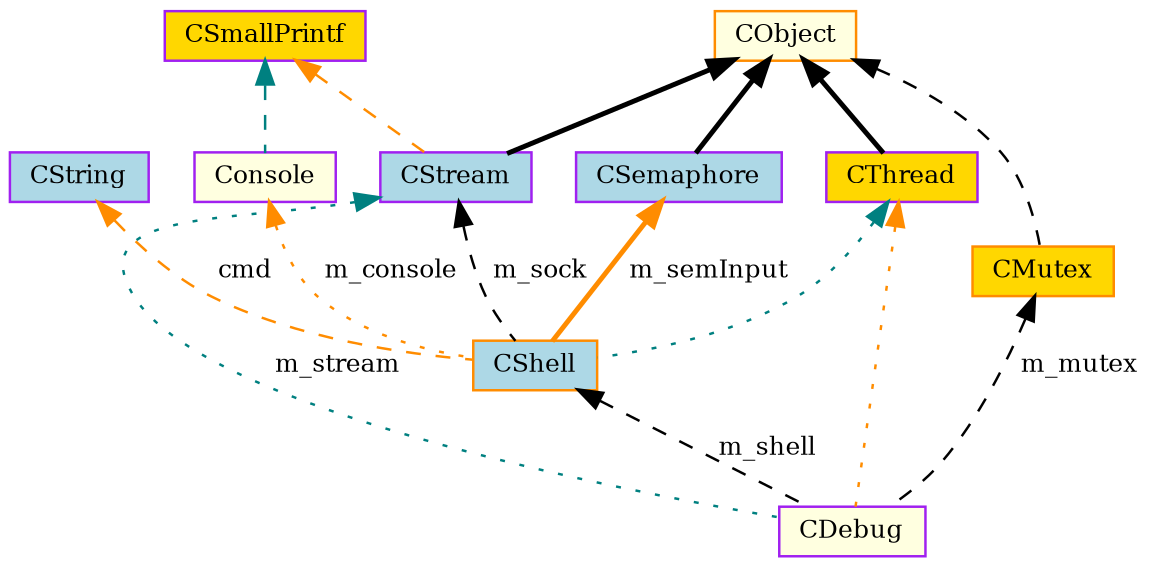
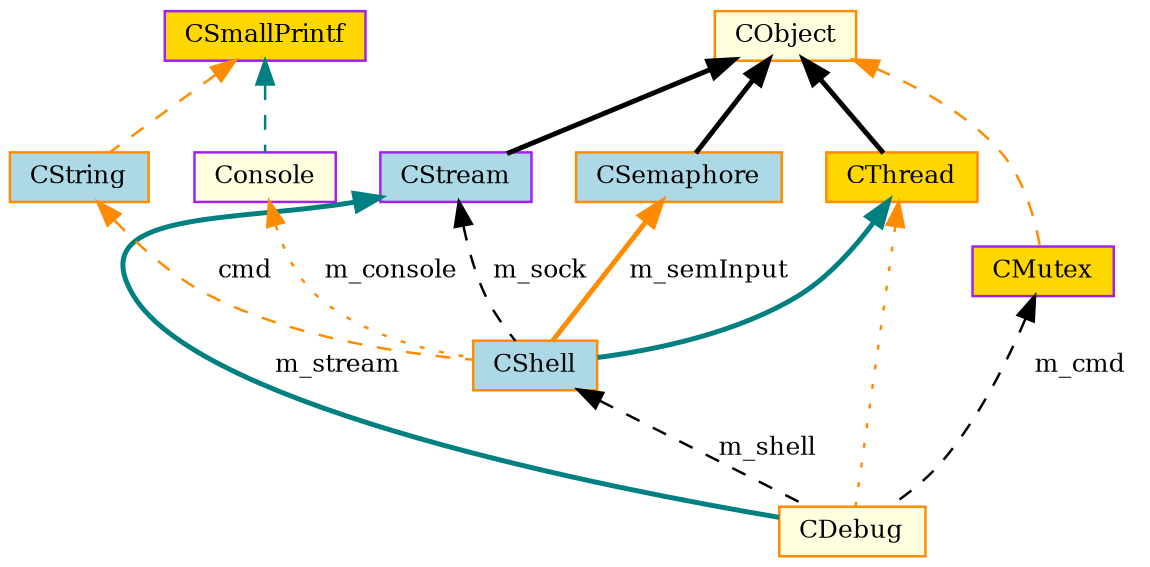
edge "CStream" -> "CSmallPrintf": now "CString" -> "CSmallPrintf"
edge "CMutex" -> "CObject": color black -> darkorange
node "CString": color purple -> darkorange
node "CSemaphore": color purple -> darkorange
node "CThread": color purple -> darkorange
node "CMutex": color darkorange -> purple
edge "CShell" -> "CThread": style dotted -> bold
edge "CDebug" -> "CMutex": label " m_mutex" -> " m_cmd"
edge "CDebug" -> "CStream": style dotted -> bold
node "CDebug": color purple -> darkorange
